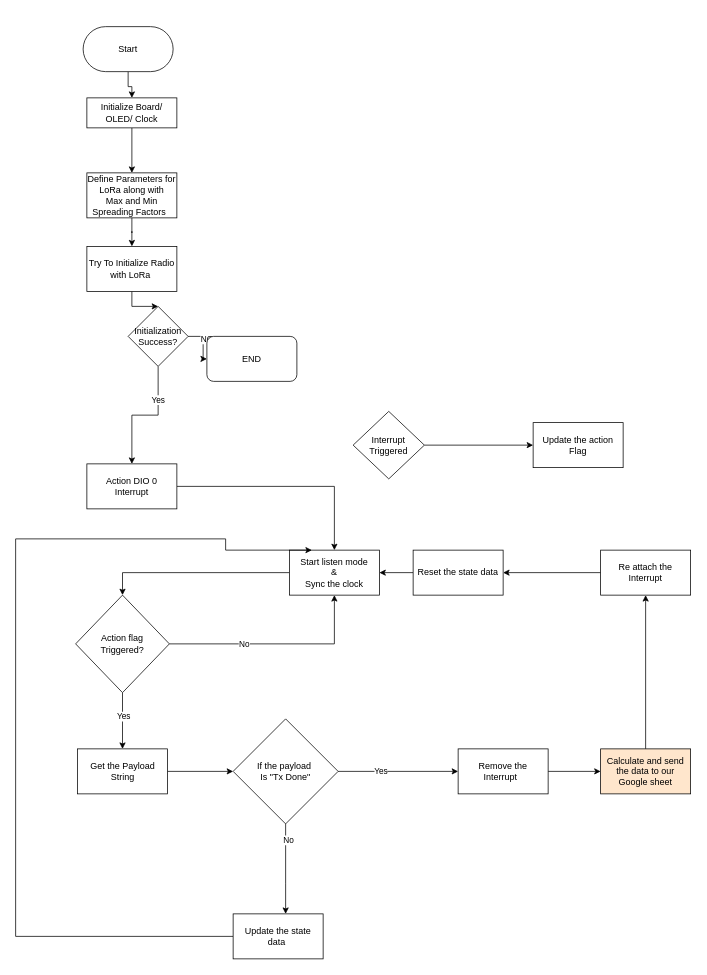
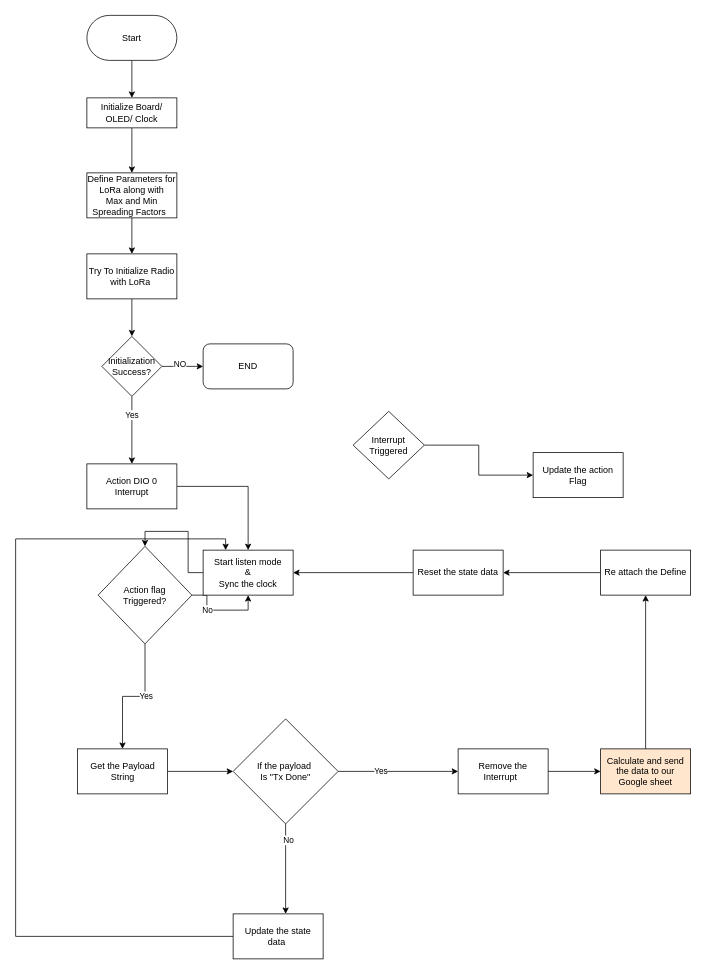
node "Start": moved (128, 49) -> (132, 38)
node "Try To Initialize Radio with LoRa": moved (132, 269) -> (132, 276)
node "Initialization Success?": moved (158, 336) -> (132, 366)
node "END": moved (252, 359) -> (248, 366)
node "Update the action Flag": moved (578, 445) -> (578, 475)
node "Start listen mode & Sync the clock": moved (334, 573) -> (248, 573)
node "Re attach the Interrupt": label "Re attach the Interrupt" -> "Re attach the Define"
node "Action flag Triggered?": moved (122, 644) -> (145, 595)
